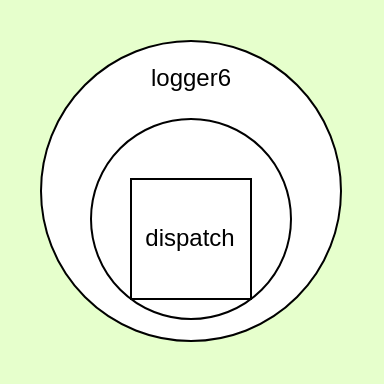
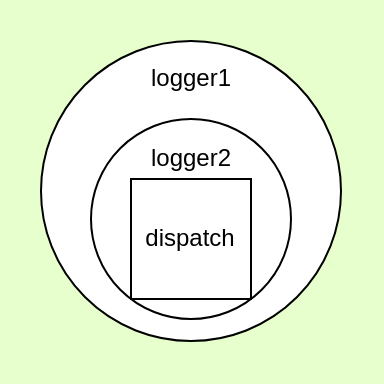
node "logger6": label "logger6" -> "logger1"
node "logger2": added
